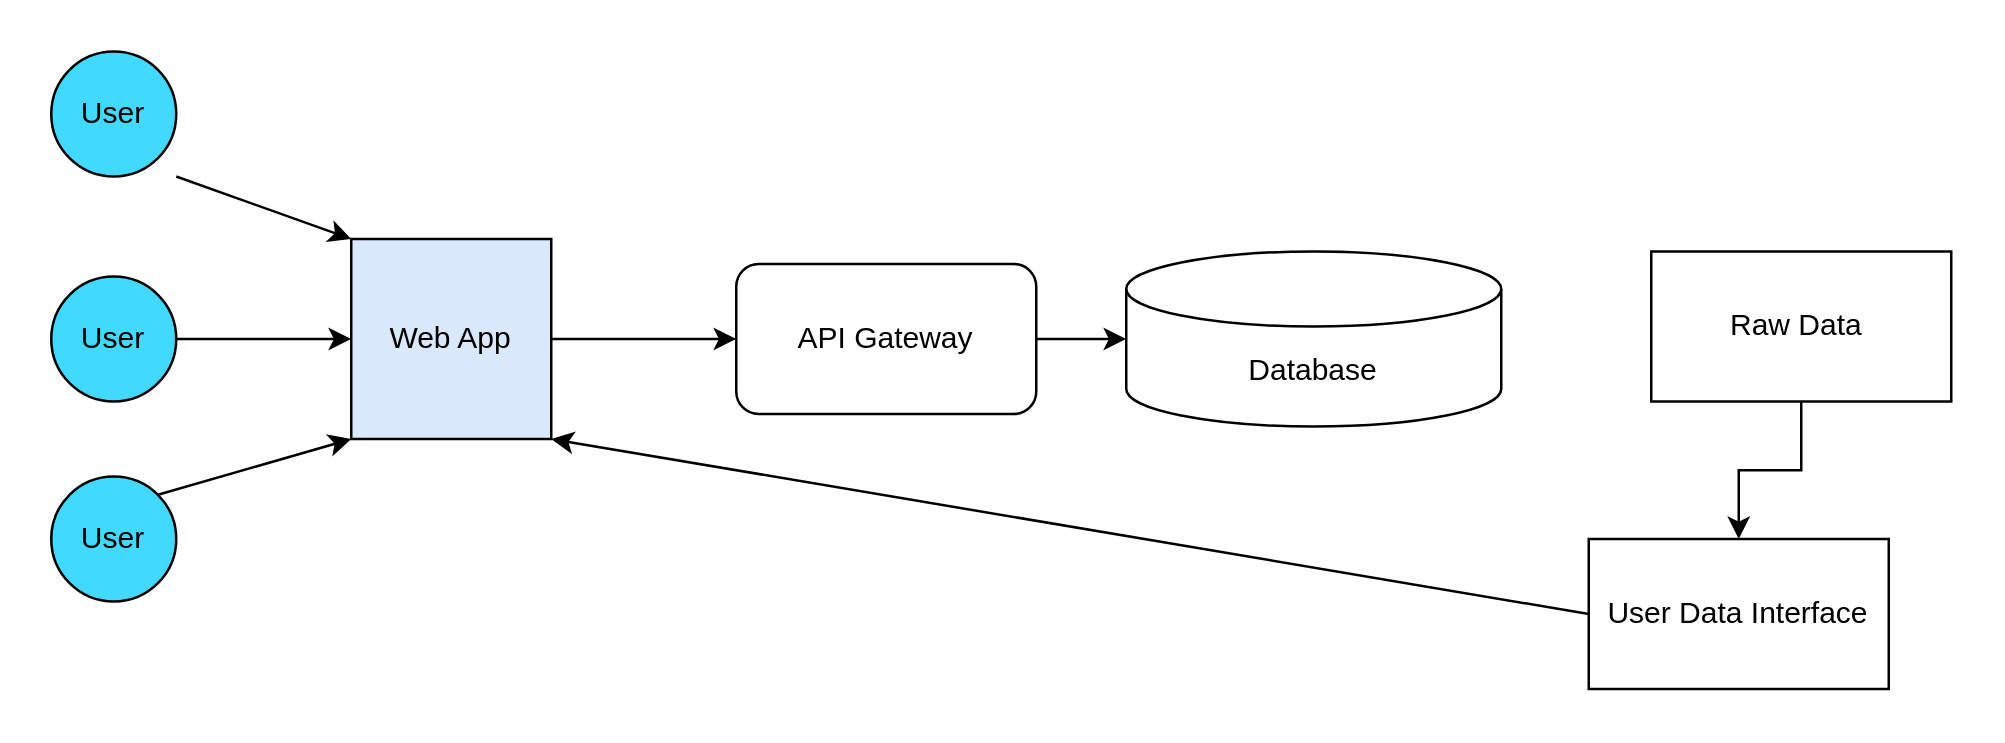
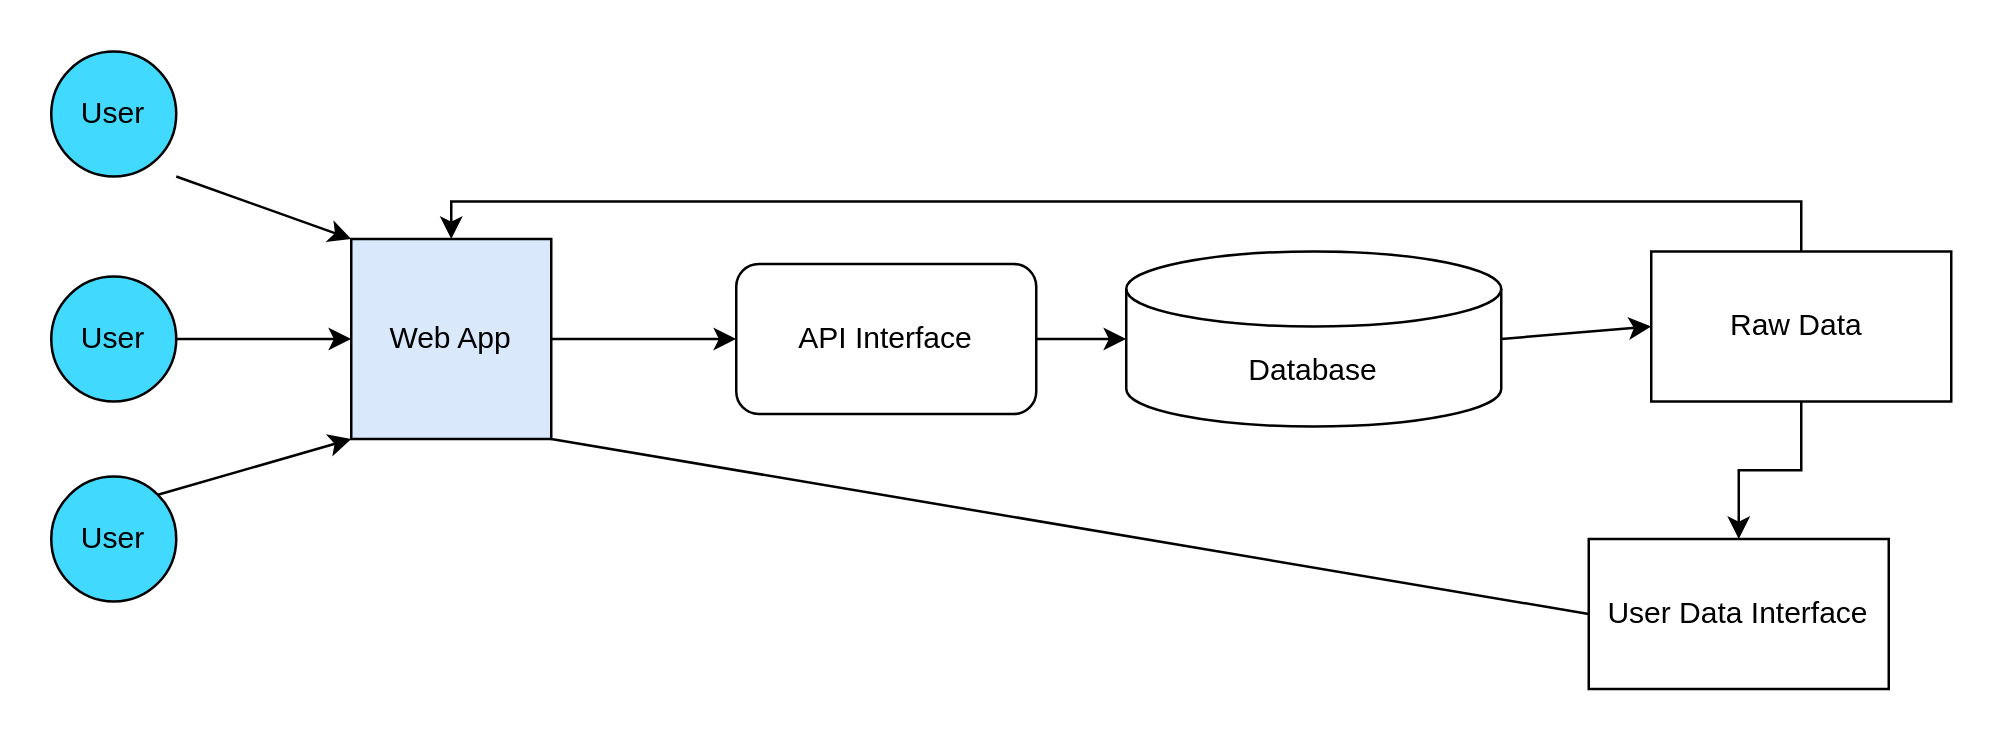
edge "Raw Data" -> "Web App": added
edge "Database" -> "Raw Data": added
node "API Gateway": label "API Gateway" -> "API Interface"
edge "User Data Interface" -> "Web App": arrowhead classic -> none
